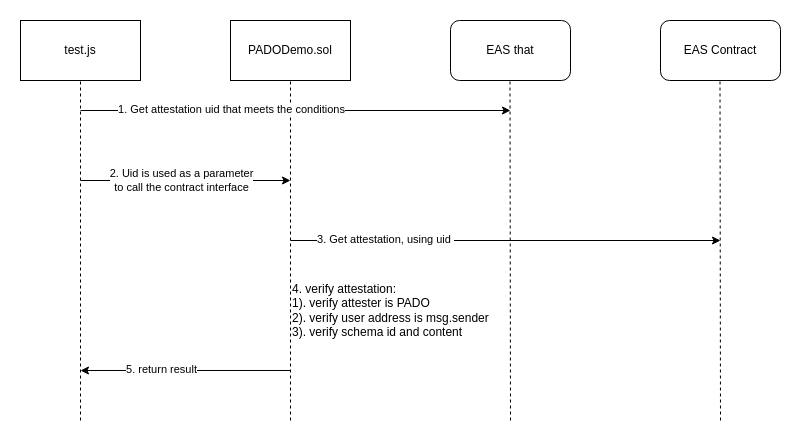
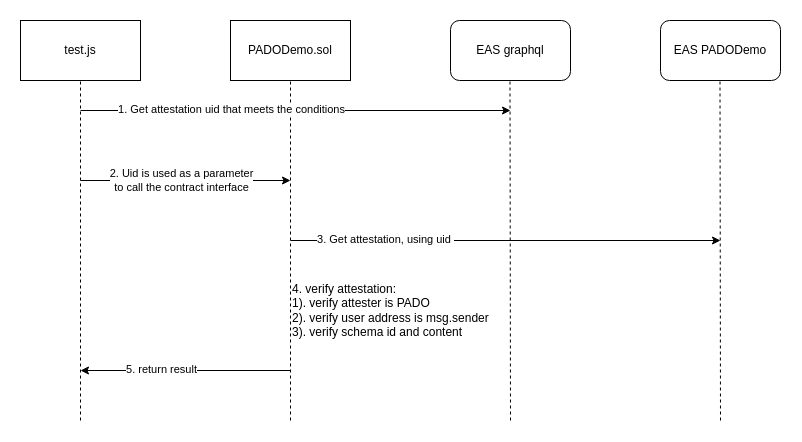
node "EAS that": label "EAS that" -> "EAS graphql"
node "EAS Contract": label "EAS Contract" -> "EAS PADODemo"
